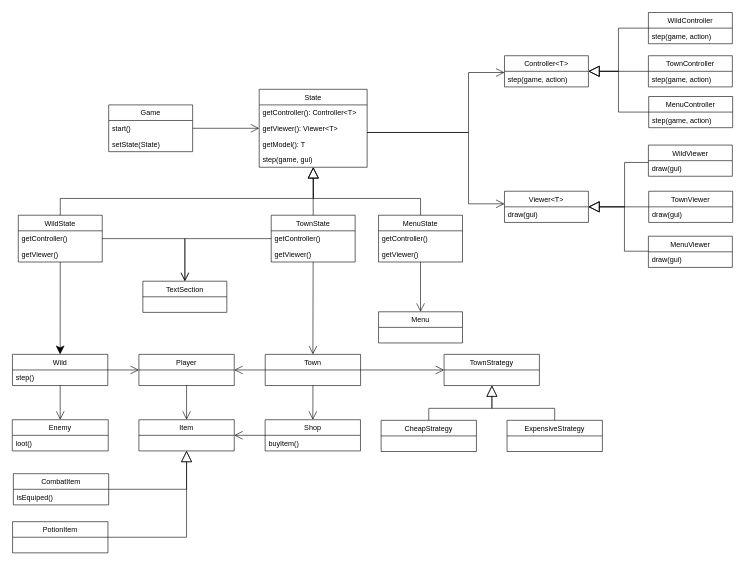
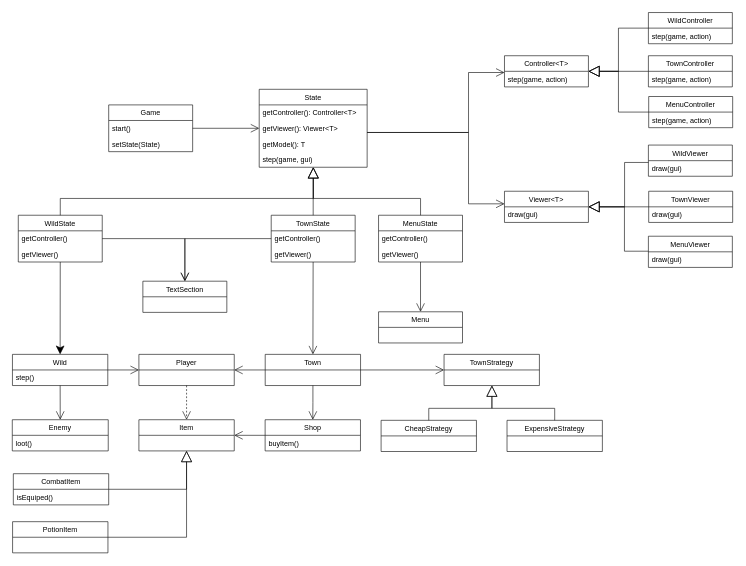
edge "Player" -> "Item": style solid -> dashed
